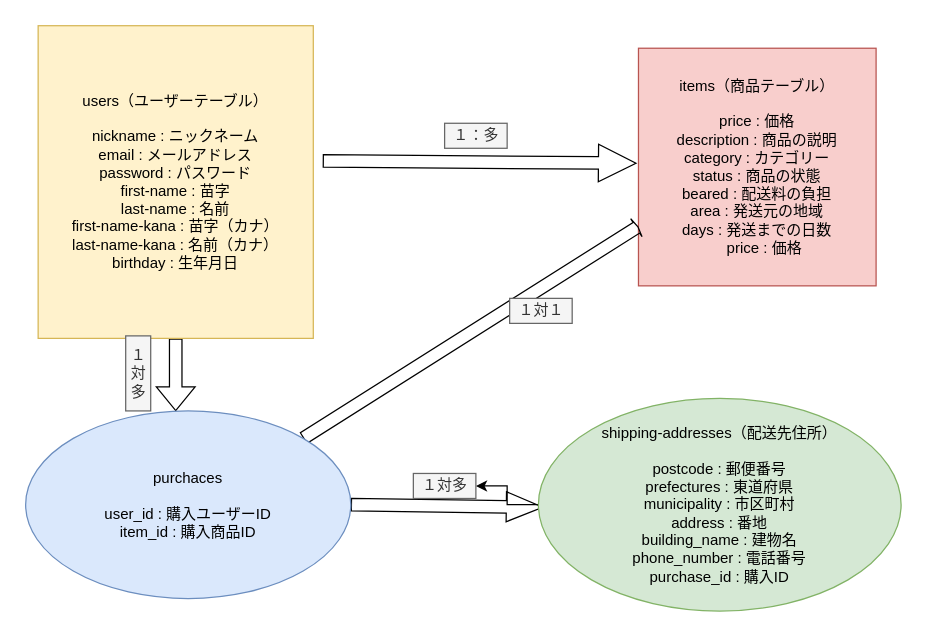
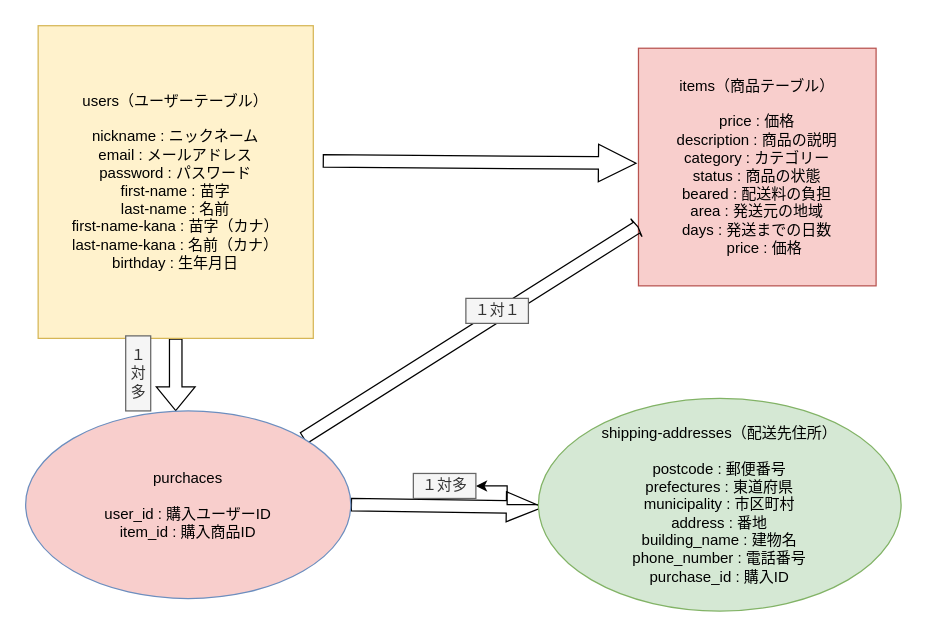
node "１：多": removed
node "１対１": moved (541, 311) -> (497, 311)
node "purchaces user_id : 購入ユーザーID item_id : 購入商品ID": fillcolor #dae8fc -> #f8cecc
